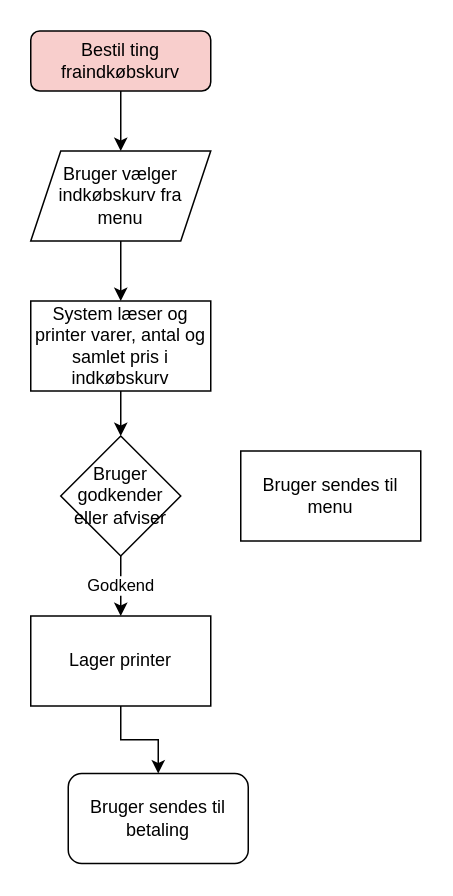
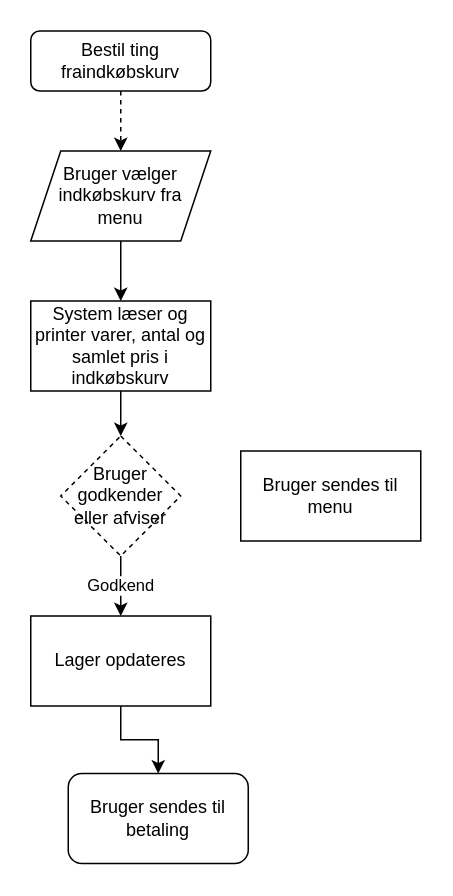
node "Bestil ting fraindkøbskurv": fillcolor #f8cecc -> #ffffff
edge "Bestil ting fraindkøbskurv" -> "Bruger vælger indkøbskurv fra menu": style solid -> dashed
node "Bruger godkender eller afviser": style solid -> dashed
node "Lager printer": label "Lager printer" -> "Lager opdateres"
